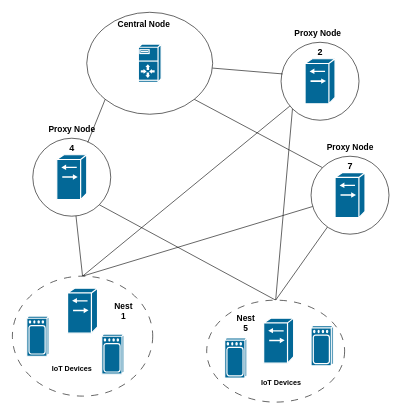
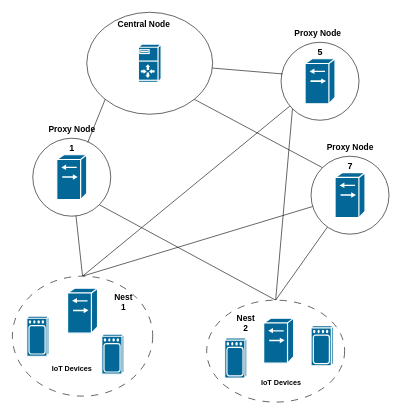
node "2": label "2" -> "5"
node "4": label "4" -> "1"
node "Nest 1": moved (123, 311) -> (123, 302)
node "Nest 5": label "Nest 5" -> "Nest 2"
